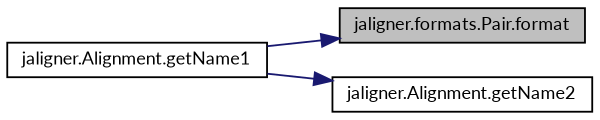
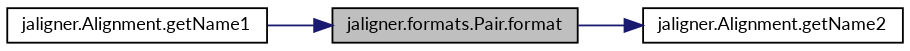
edge "jaligner.Alignment.getName1" -> "jaligner.Alignment.getName2": now "jaligner.formats.Pair.format" -> "jaligner.Alignment.getName2"
